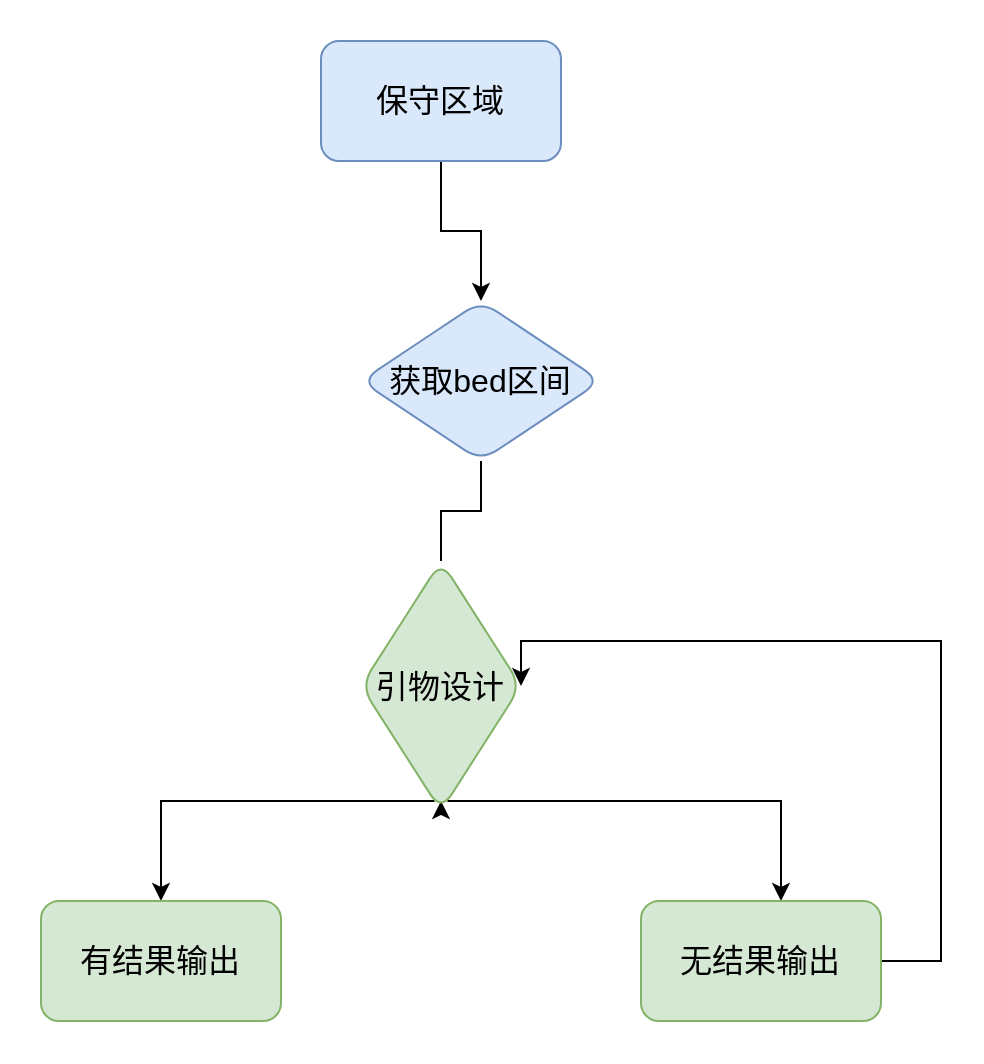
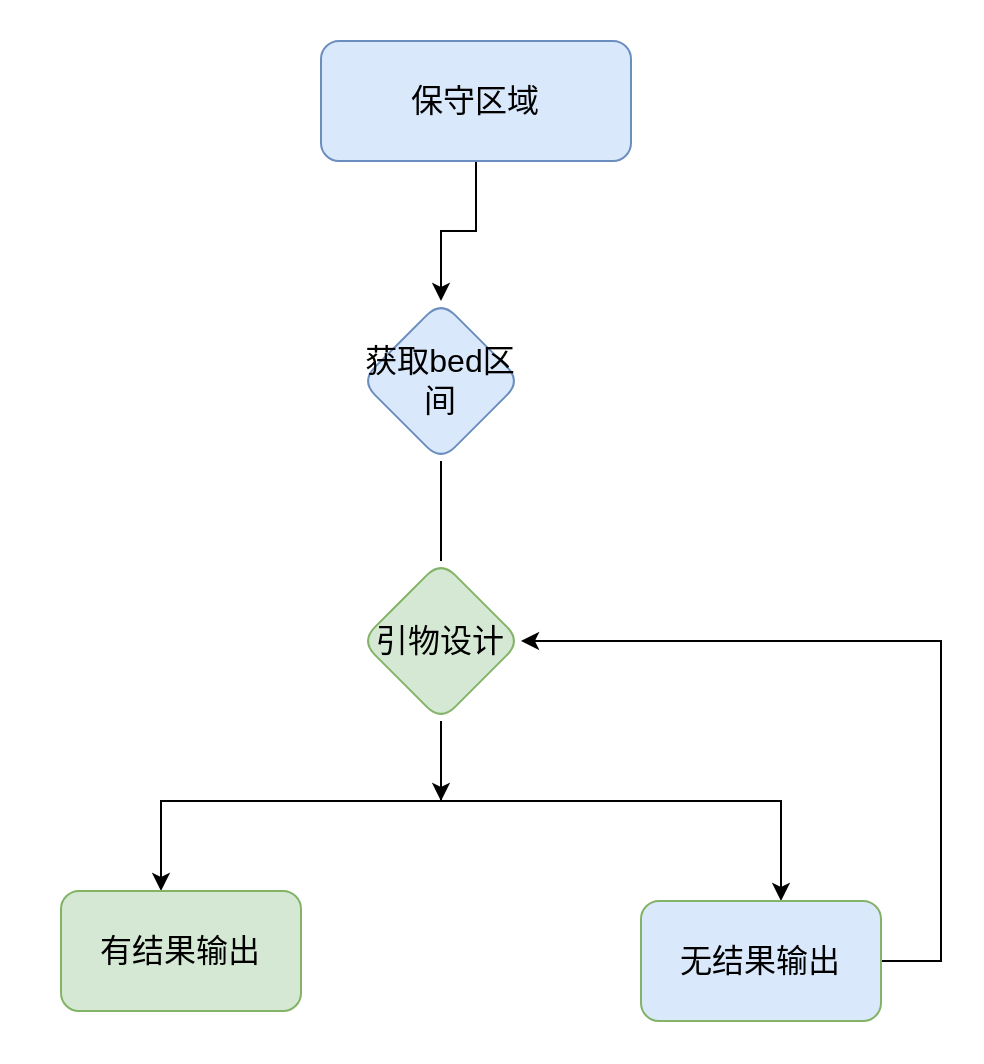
node "保守区域": size 240x120 -> 310x120
node "获取bed区间": size 240x160 -> 160x160
node "引物设计": size 160x250 -> 160x160
node "有结果输出": moved (161, 961) -> (181, 951)
node "无结果输出": fillcolor #d5e8d4 -> #dae8fc
